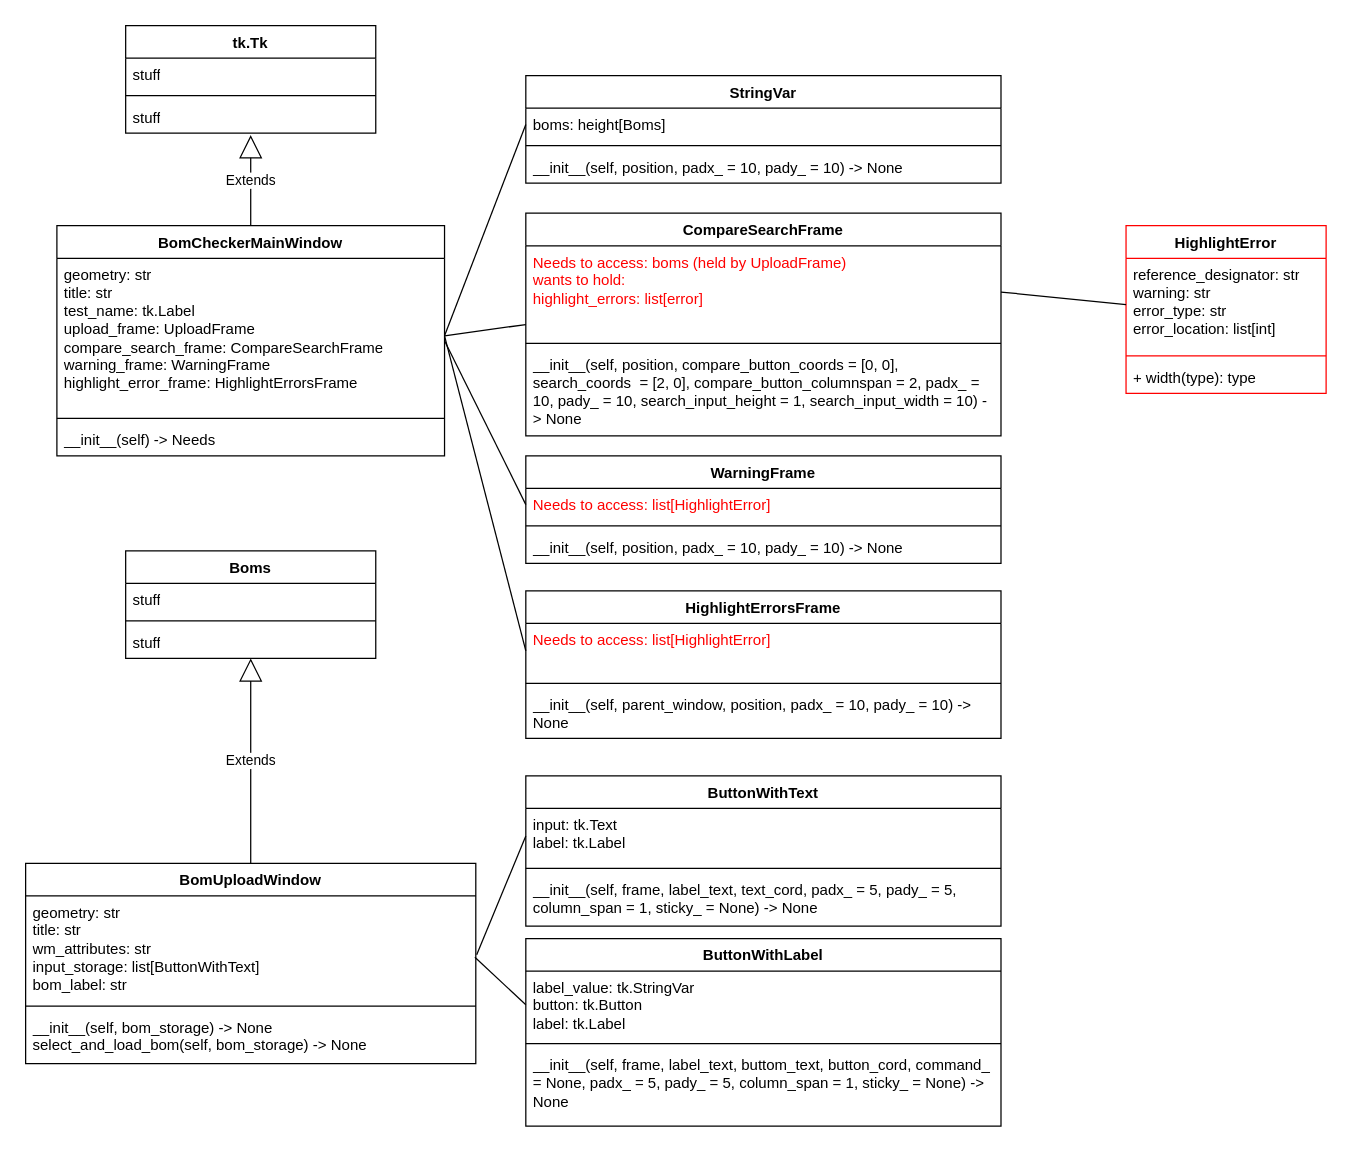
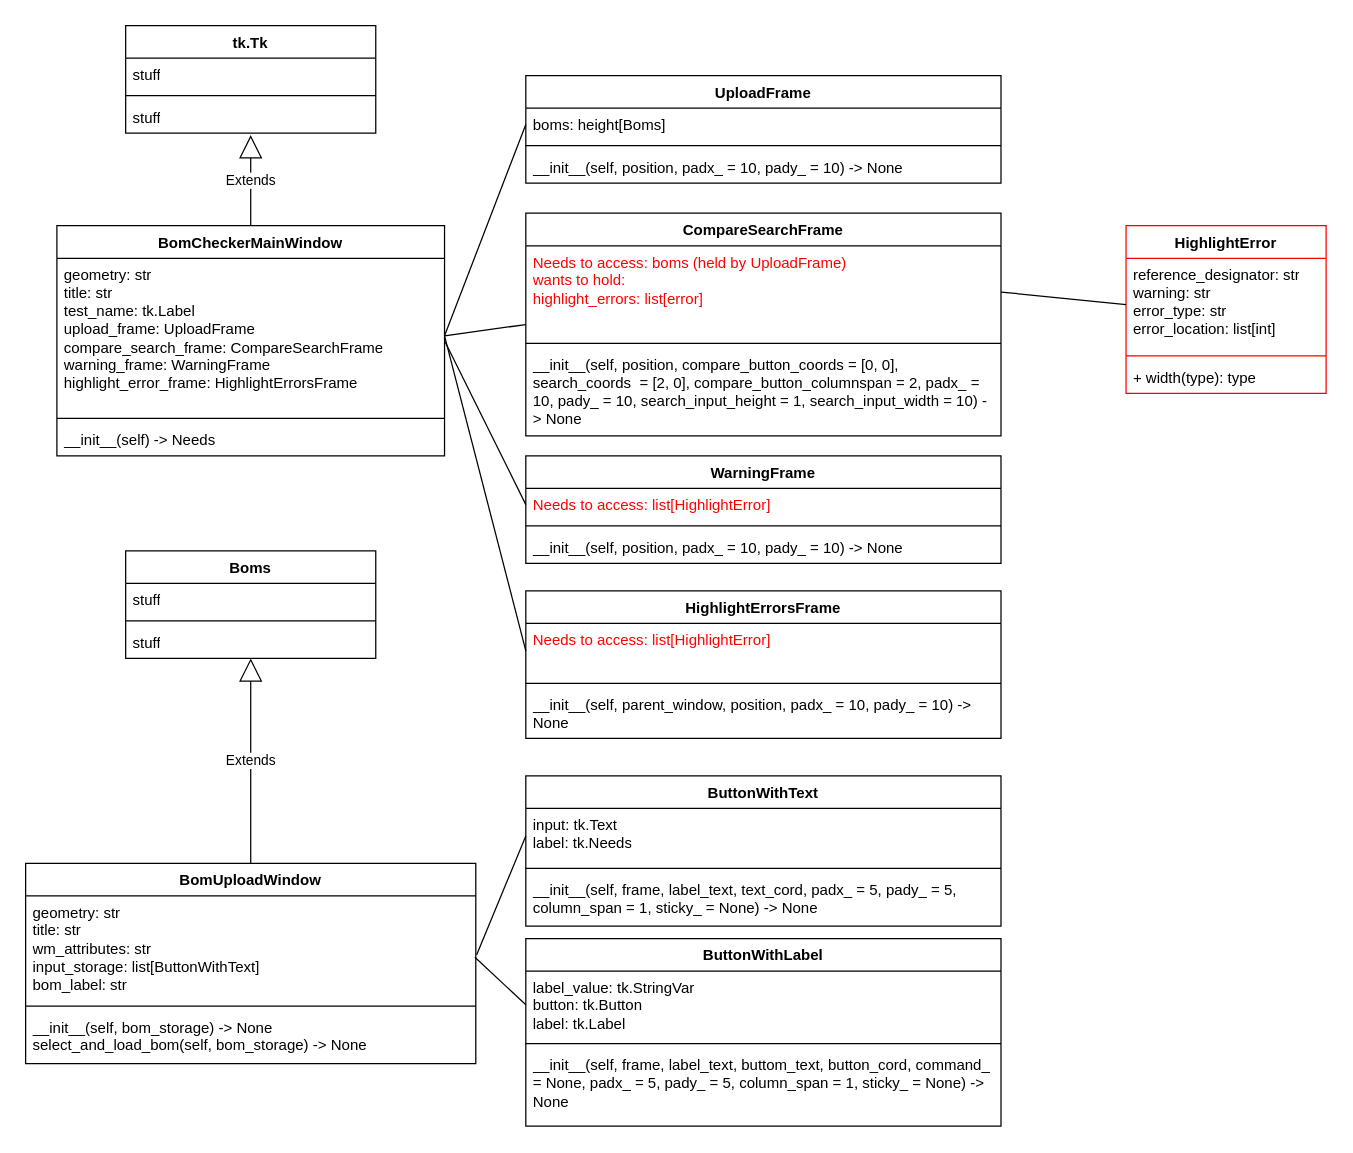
node "StringVar": label "StringVar" -> "UploadFrame"
node "input: tk.Text label: tk.Label": label "input: tk.Text label: tk.Label" -> "input: tk.Text label: tk.Needs"
